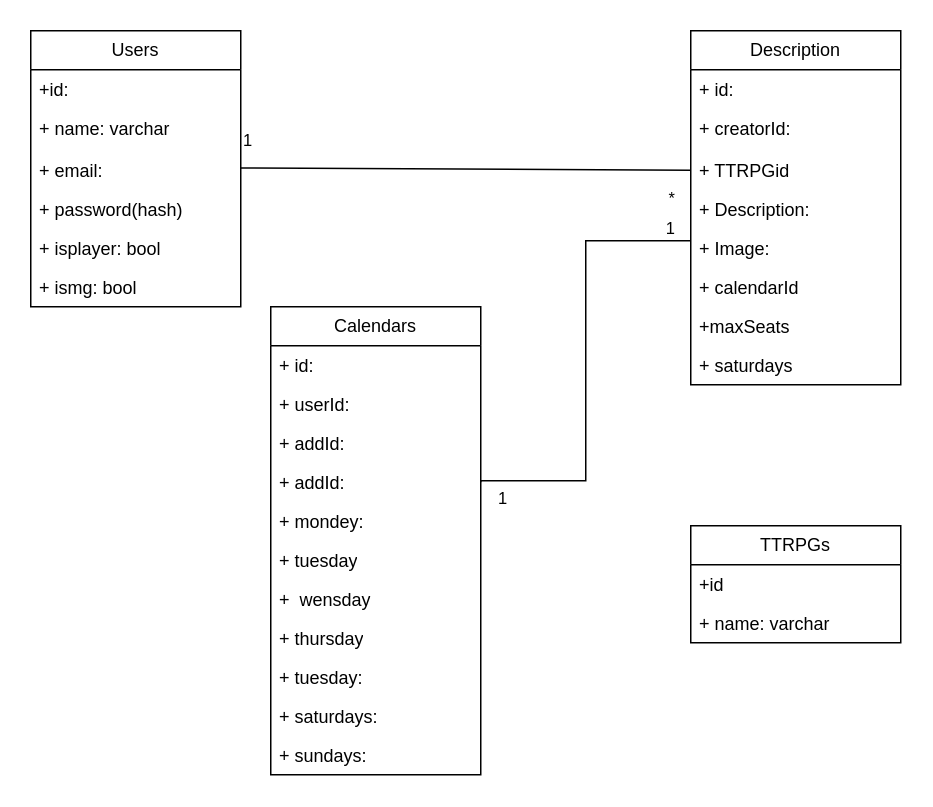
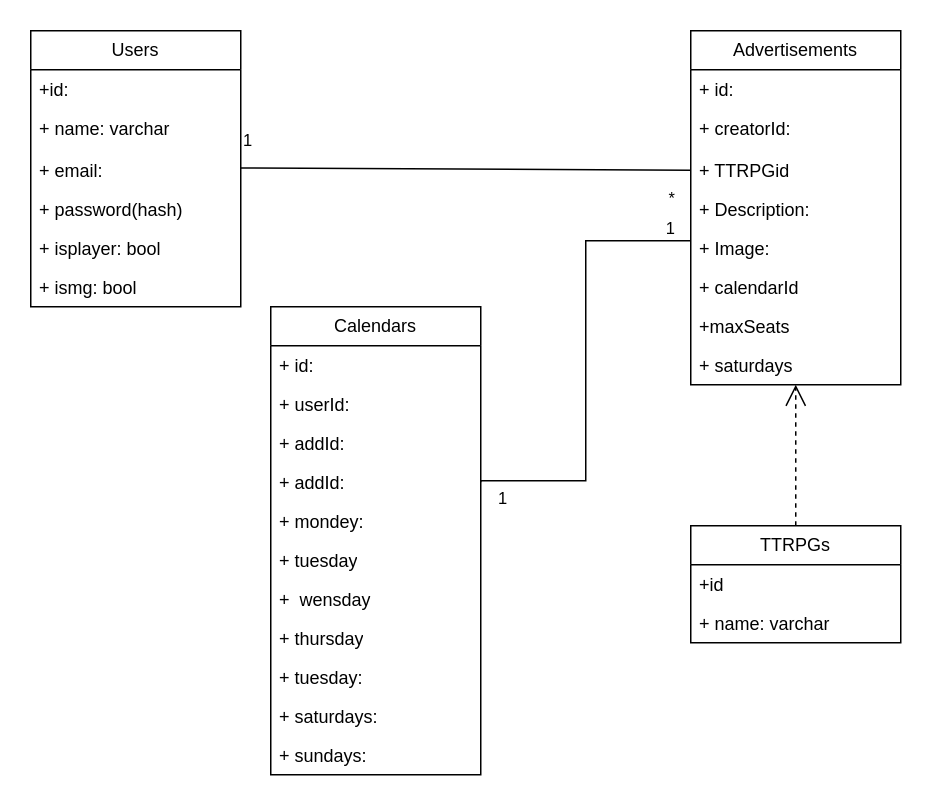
node "Description": label "Description" -> "Advertisements"
edge "TTRPGs" -> "+ saturdays": added
